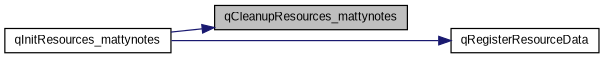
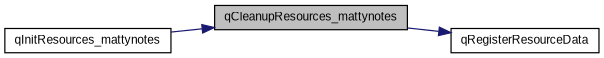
edge "qInitResources_mattynotes" -> "qRegisterResourceData": now "qCleanupResources_mattynotes" -> "qRegisterResourceData"
